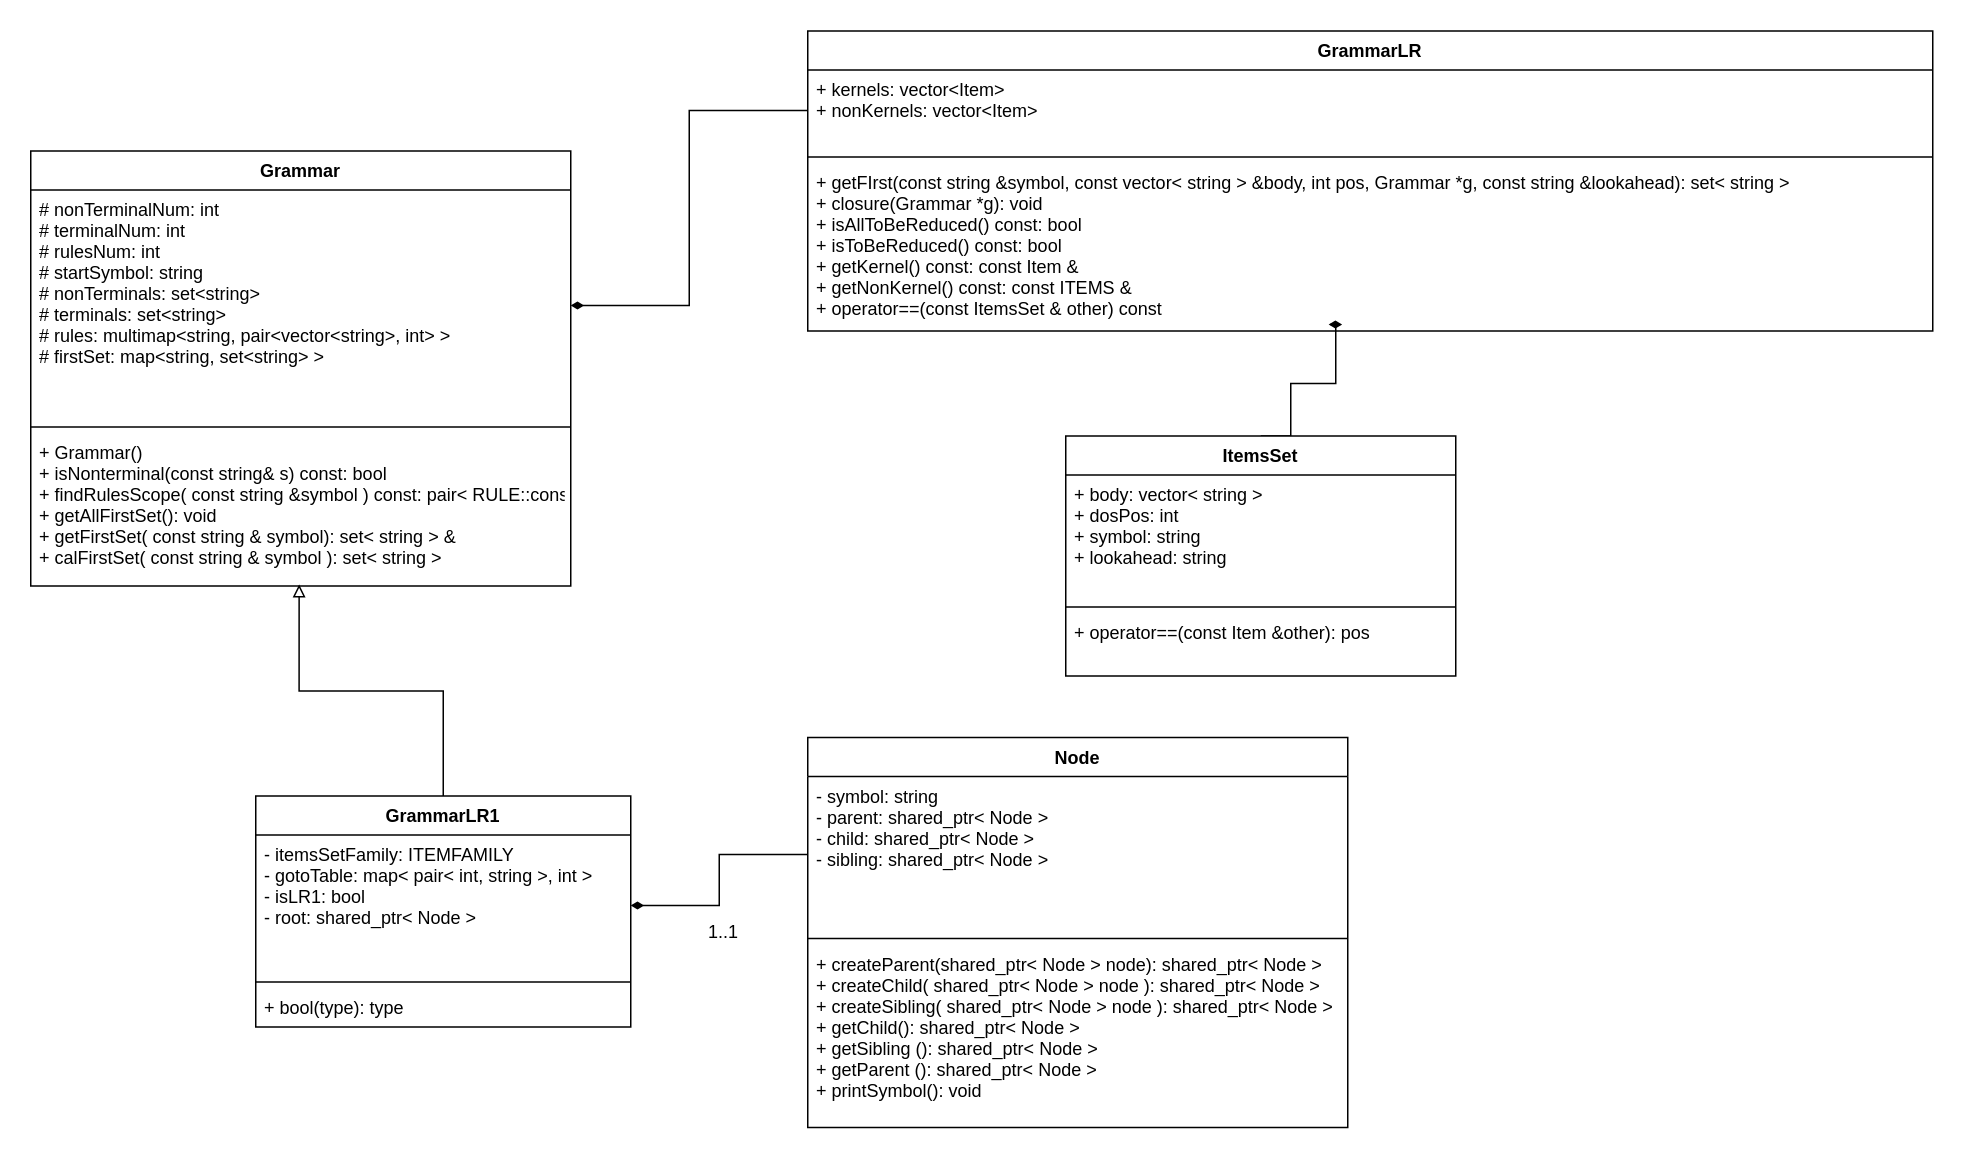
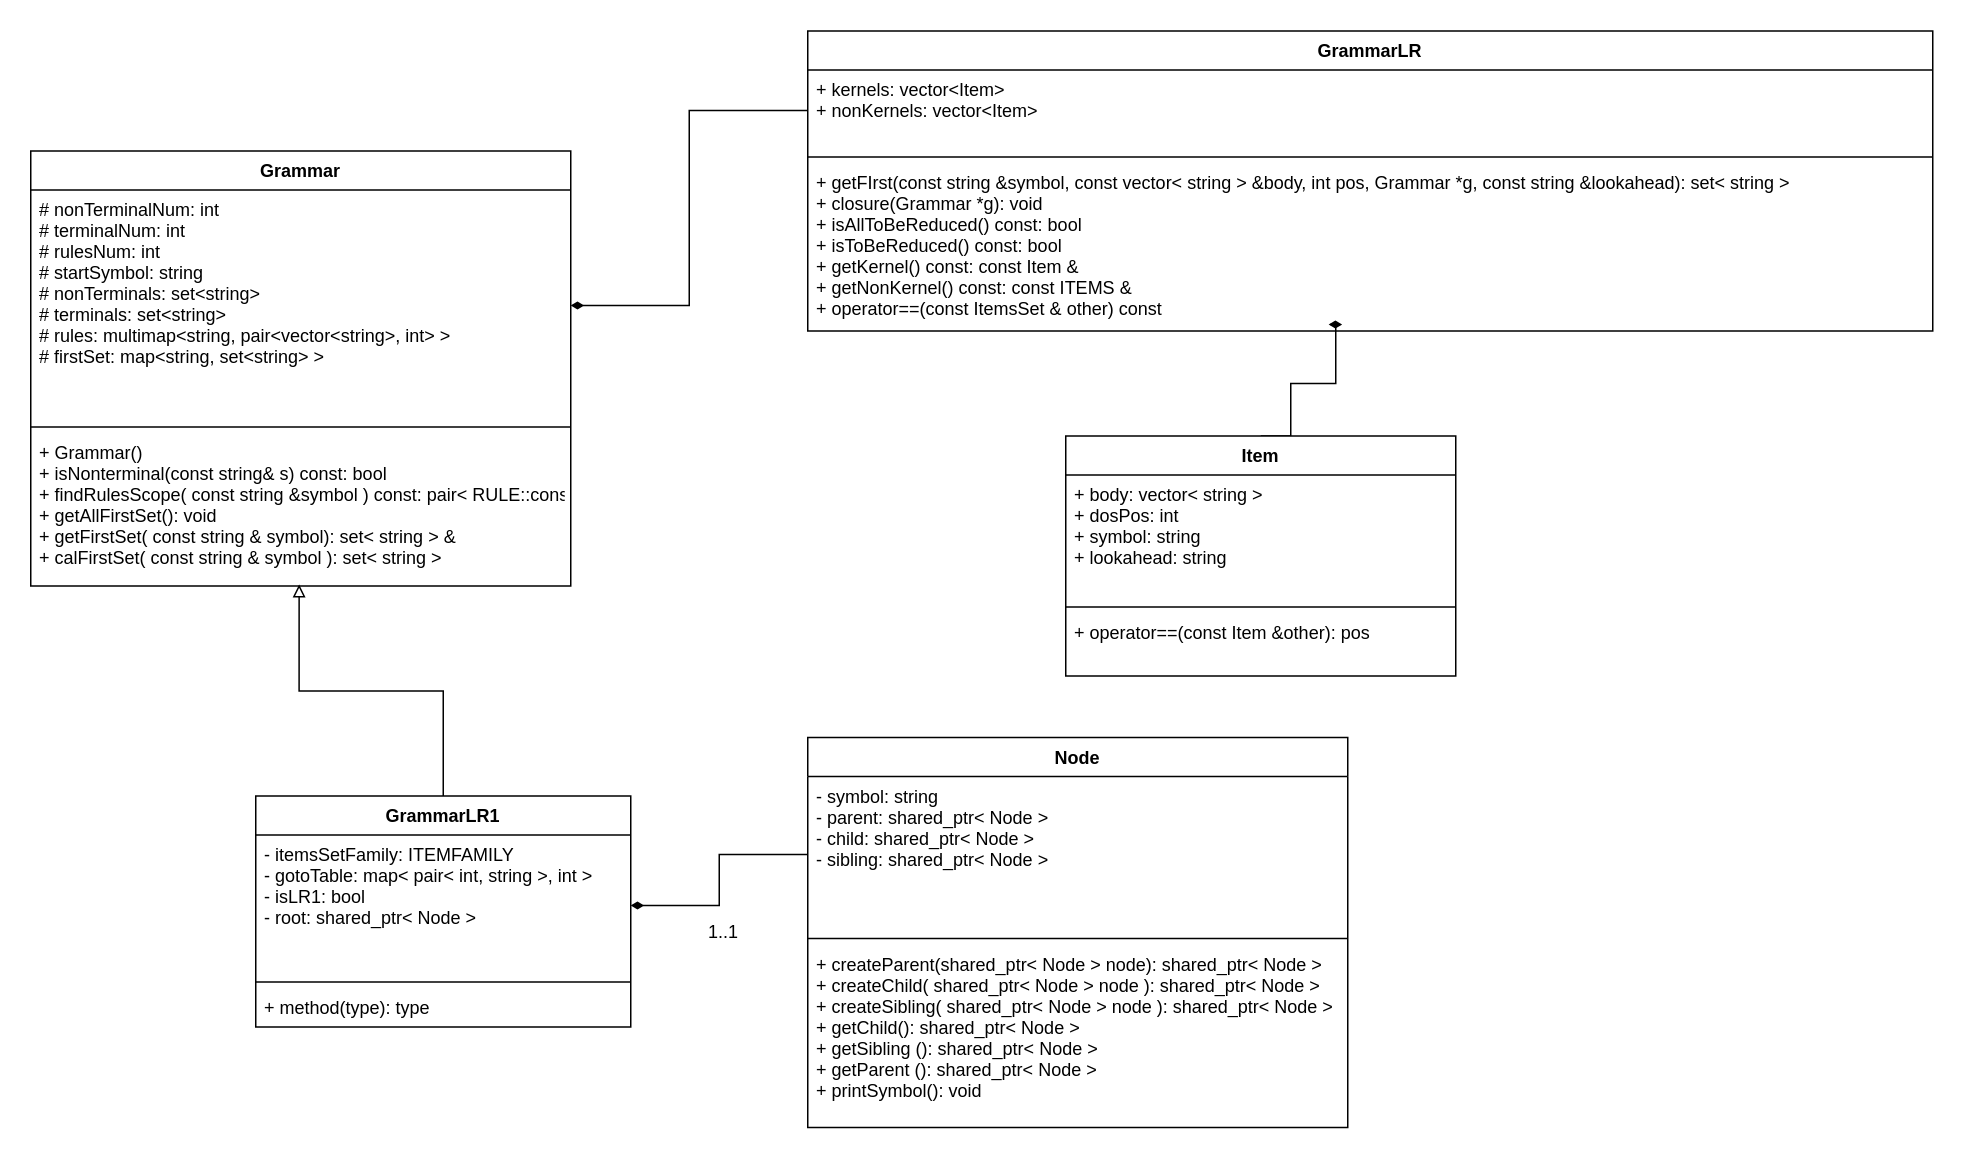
node "ItemsSet": label "ItemsSet" -> "Item"
node "+ bool(type): type": label "+ bool(type): type" -> "+ method(type): type"
